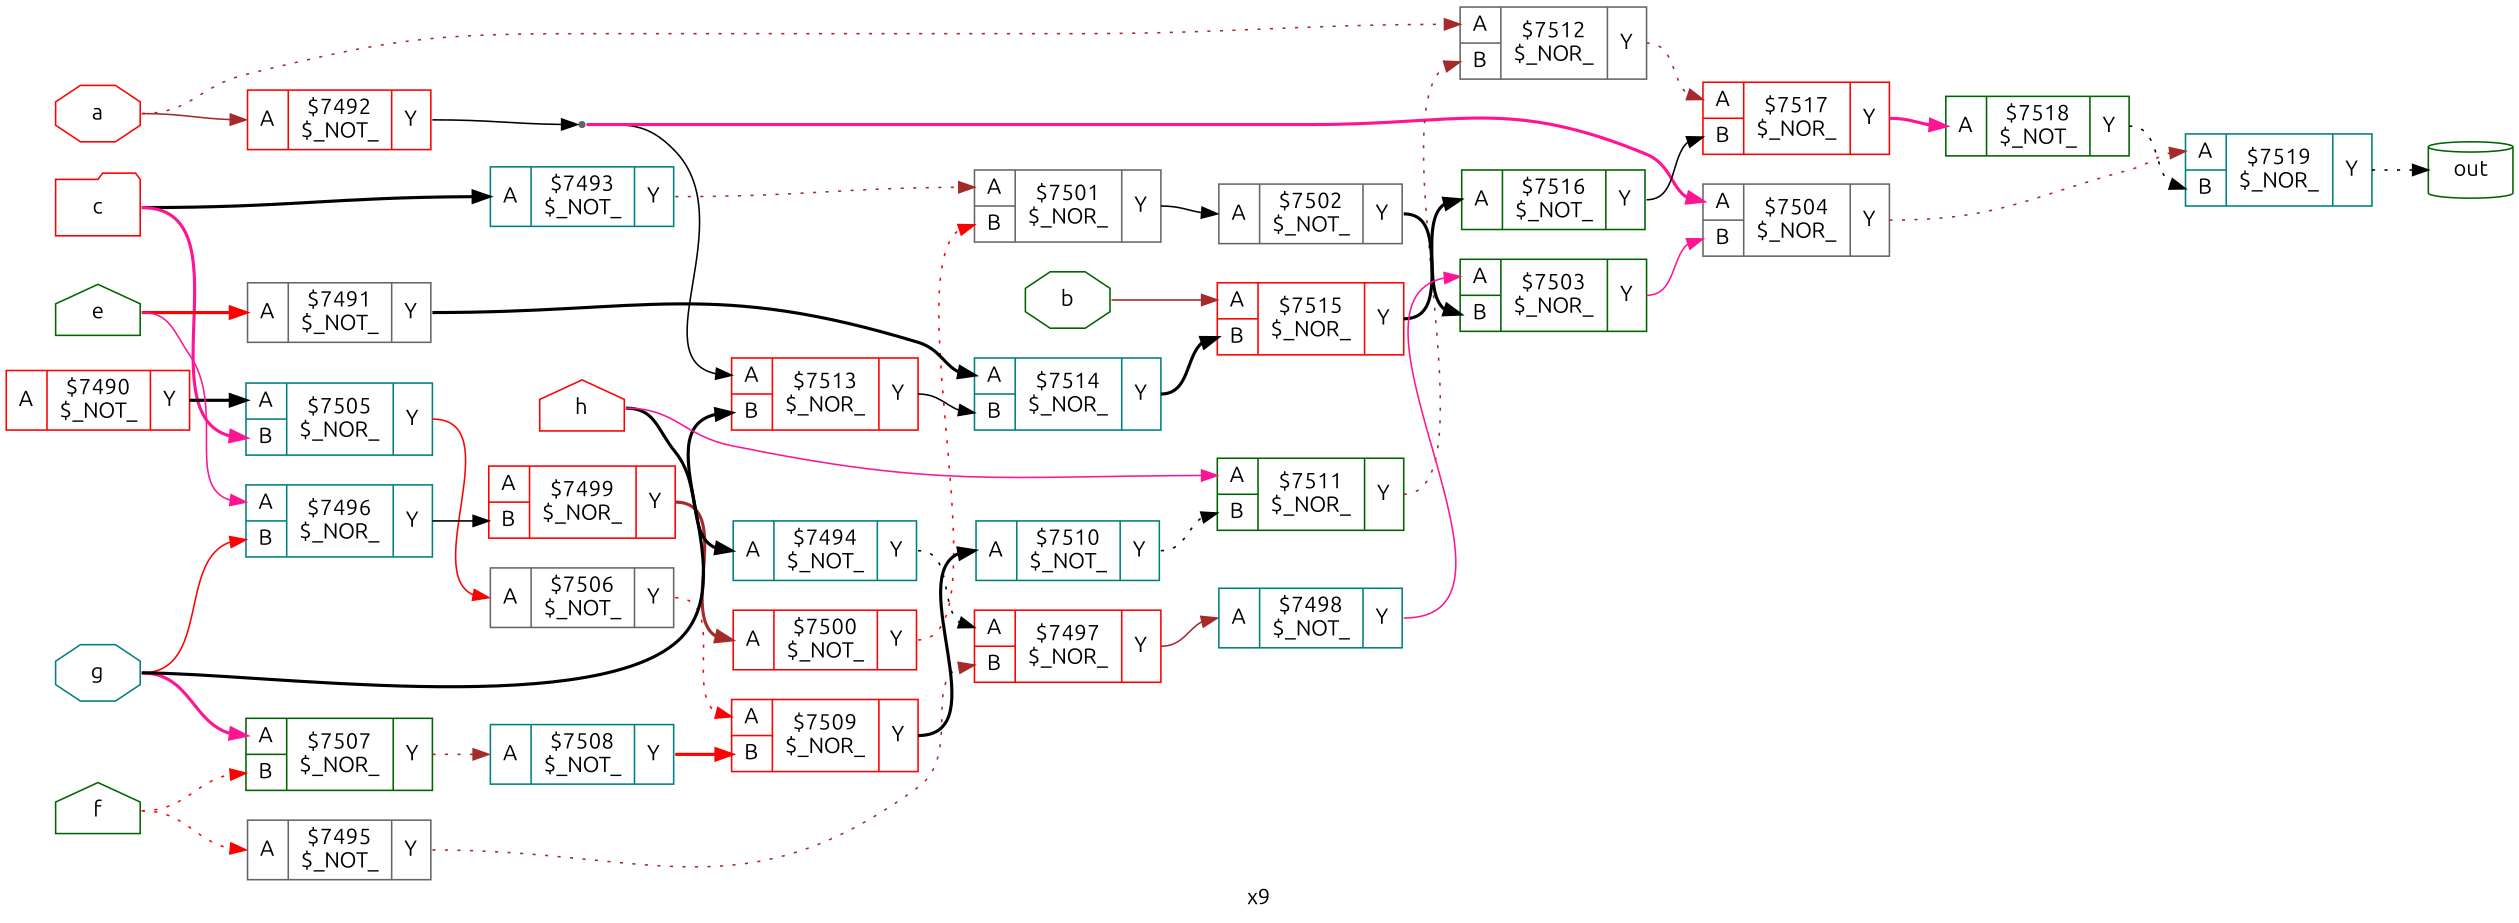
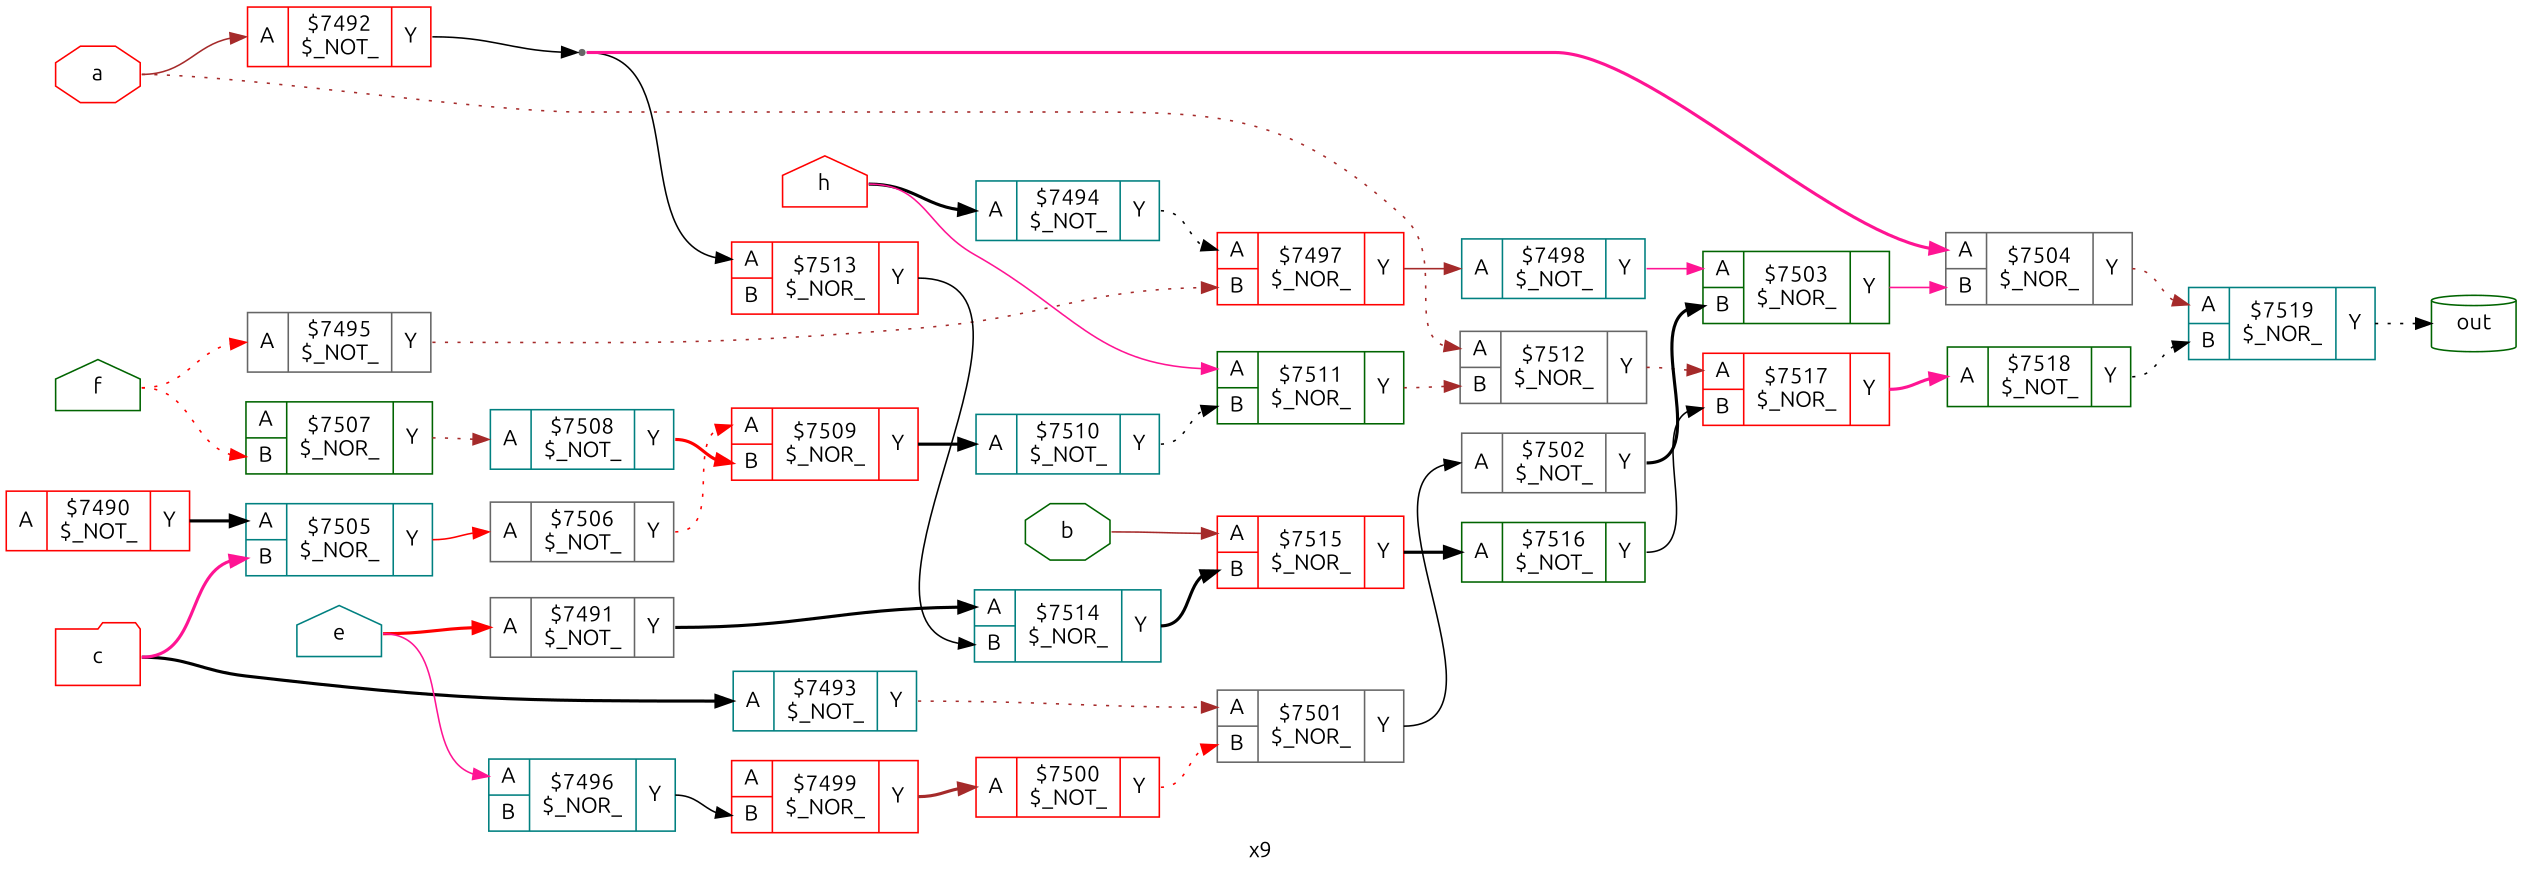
node "e": color darkgreen -> teal
node "g": removed
